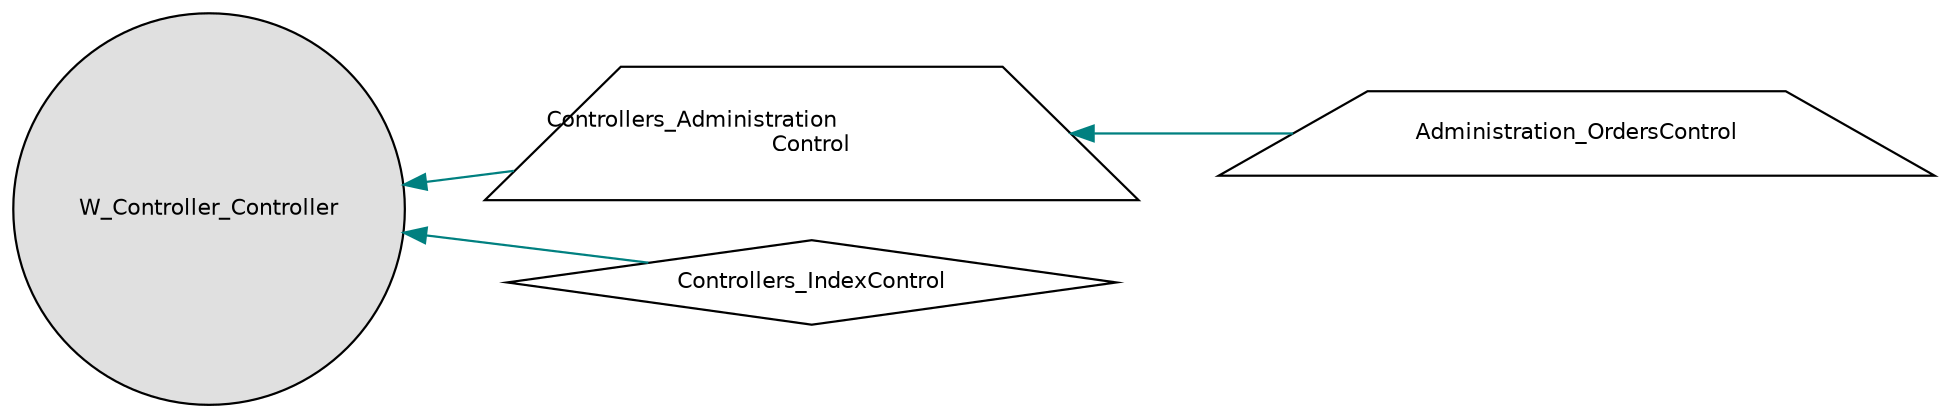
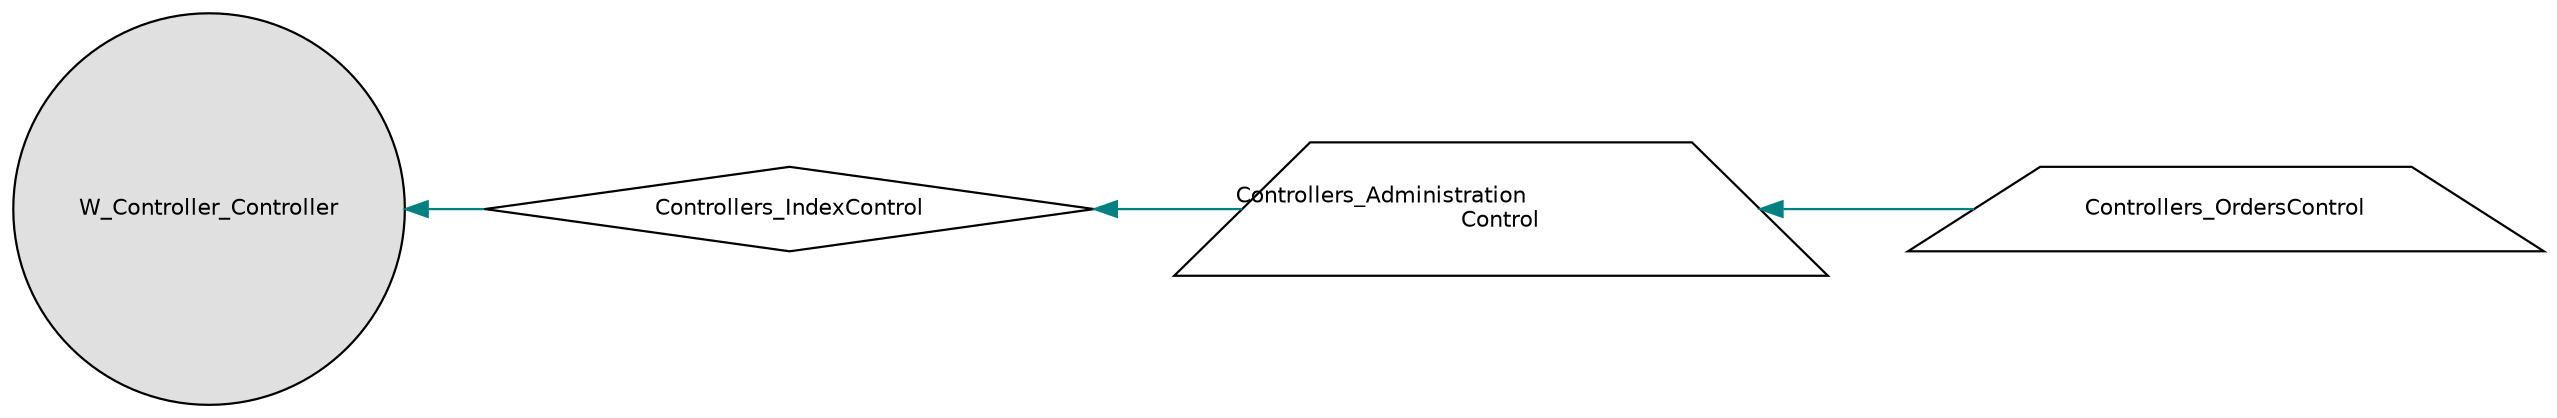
node "Administration_OrdersControl": label "Administration_OrdersControl" -> "Controllers_OrdersControl"
edge "Controllers_Administration Control" -> "W_Controller_Controller": now "Controllers_Administration Control" -> "Controllers_IndexControl"
